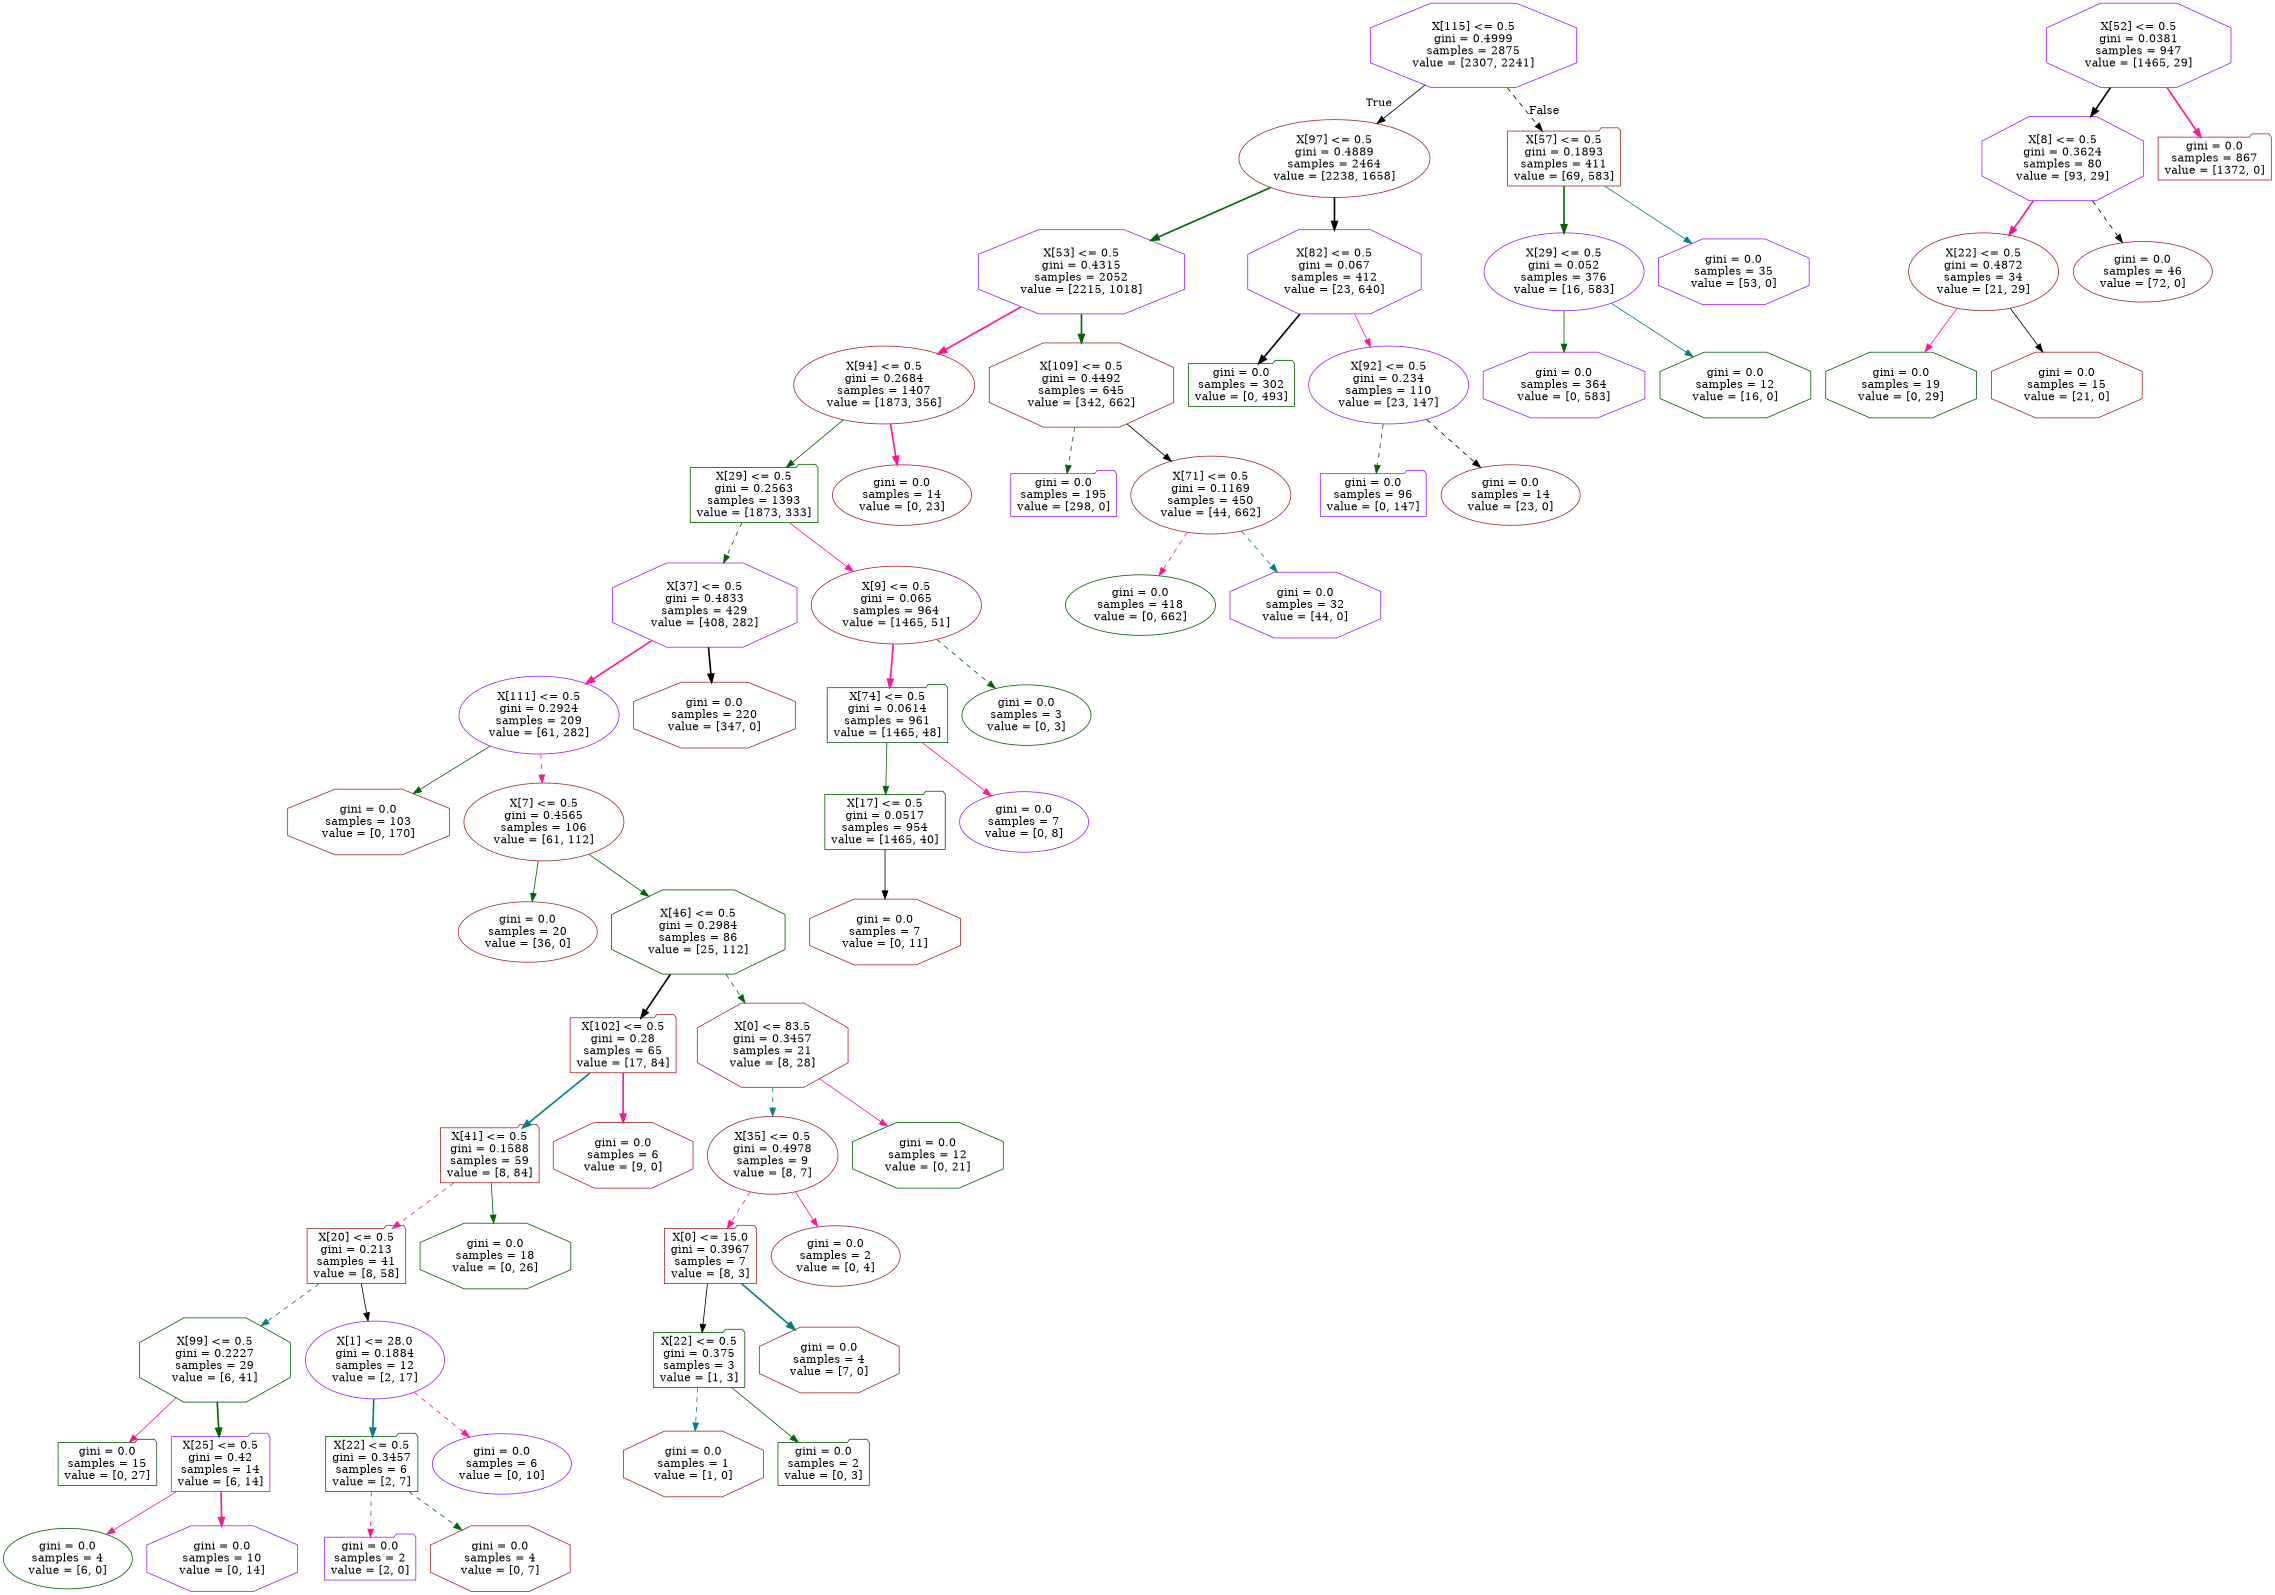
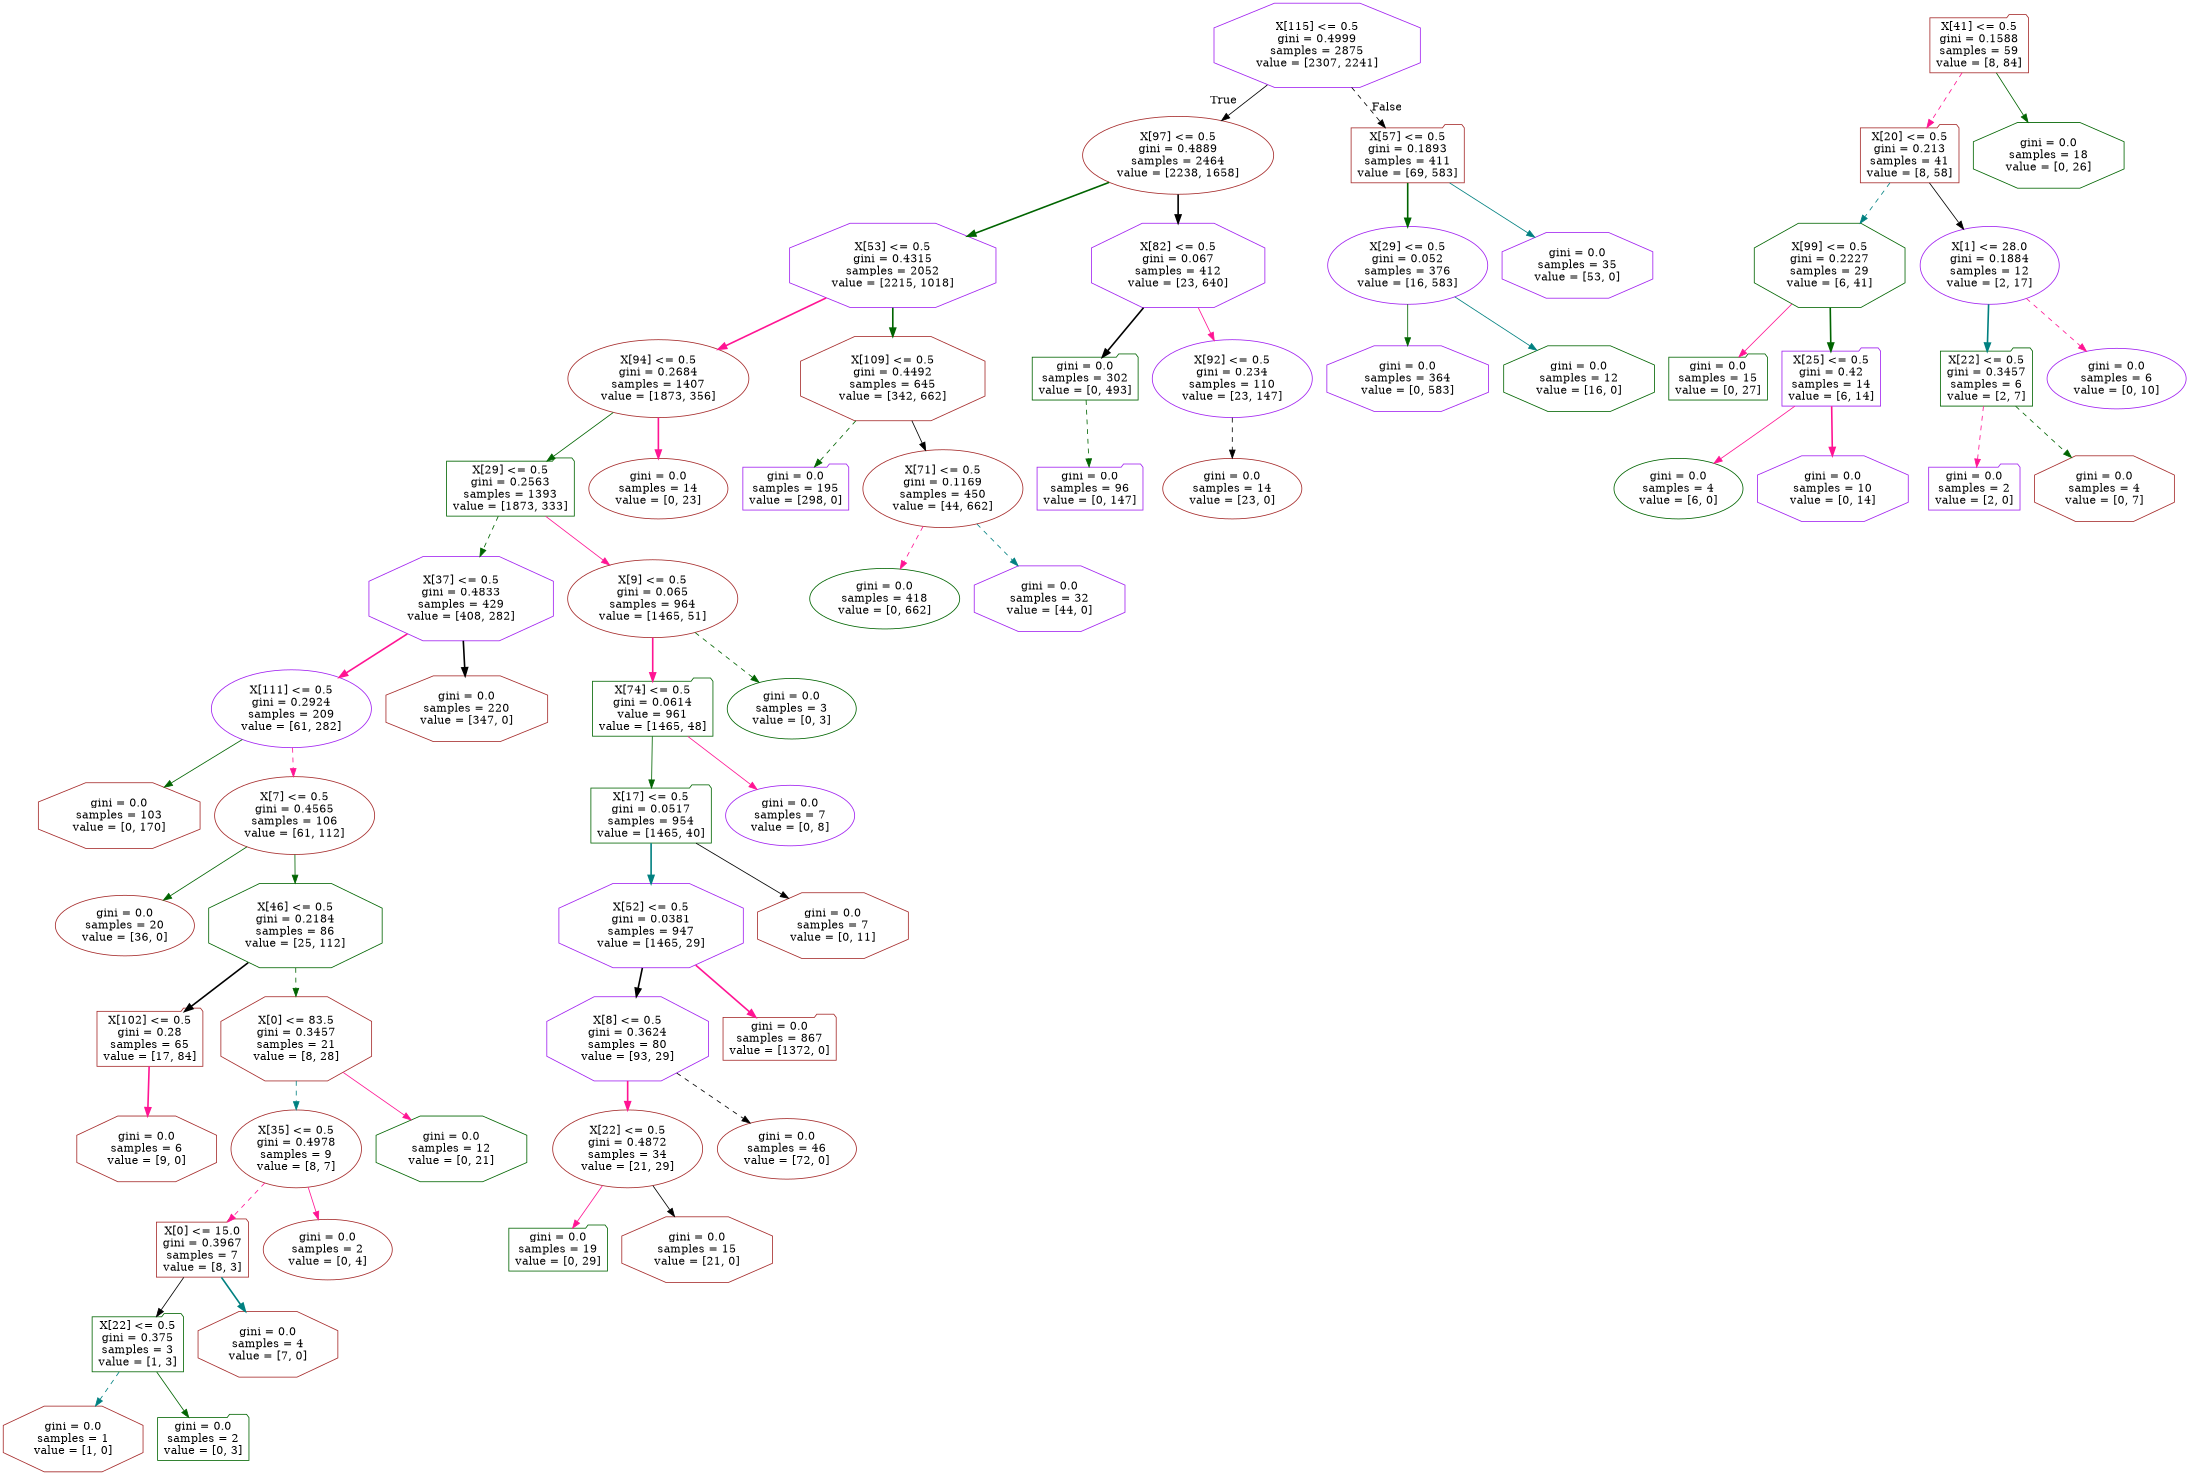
node "gini = 0.0 samples = 19 value = [0, 29]": shape octagon -> folder
edge "X[92] <= 0.5 gini = 0.234 samples = 110 value = [23, 147]" -> "gini = 0.0 samples = 96 value = [0, 147]": now "gini = 0.0 samples = 302 value = [0, 493]" -> "gini = 0.0 samples = 96 value = [0, 147]"
node "X[74] <= 0.5 gini = 0.0614 samples = 961 value = [1465, 48]": label "X[74] <= 0.5 gini = 0.0614 samples = 961 value = [1465, 48]" -> "X[74] <= 0.5 gini = 0.0614 value = 961 value = [1465, 48]"
edge "X[17] <= 0.5 gini = 0.0517 samples = 954 value = [1465, 40]" -> "X[52] <= 0.5 gini = 0.0381 samples = 947 value = [1465, 29]": added
node "X[46] <= 0.5 gini = 0.2984 samples = 86 value = [25, 112]": label "X[46] <= 0.5 gini = 0.2984 samples = 86 value = [25, 112]" -> "X[46] <= 0.5 gini = 0.2184 samples = 86 value = [25, 112]"
edge "X[102] <= 0.5 gini = 0.28 samples = 65 value = [17, 84]" -> "X[41] <= 0.5 gini = 0.1588 samples = 59 value = [8, 84]": removed
